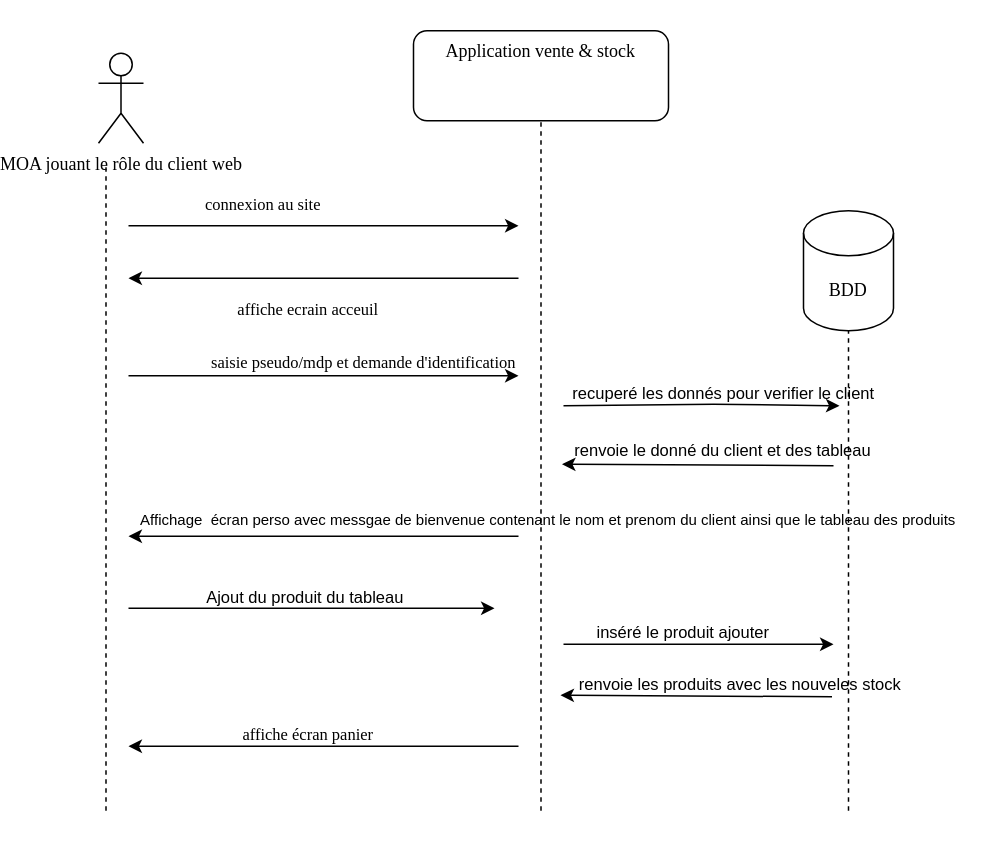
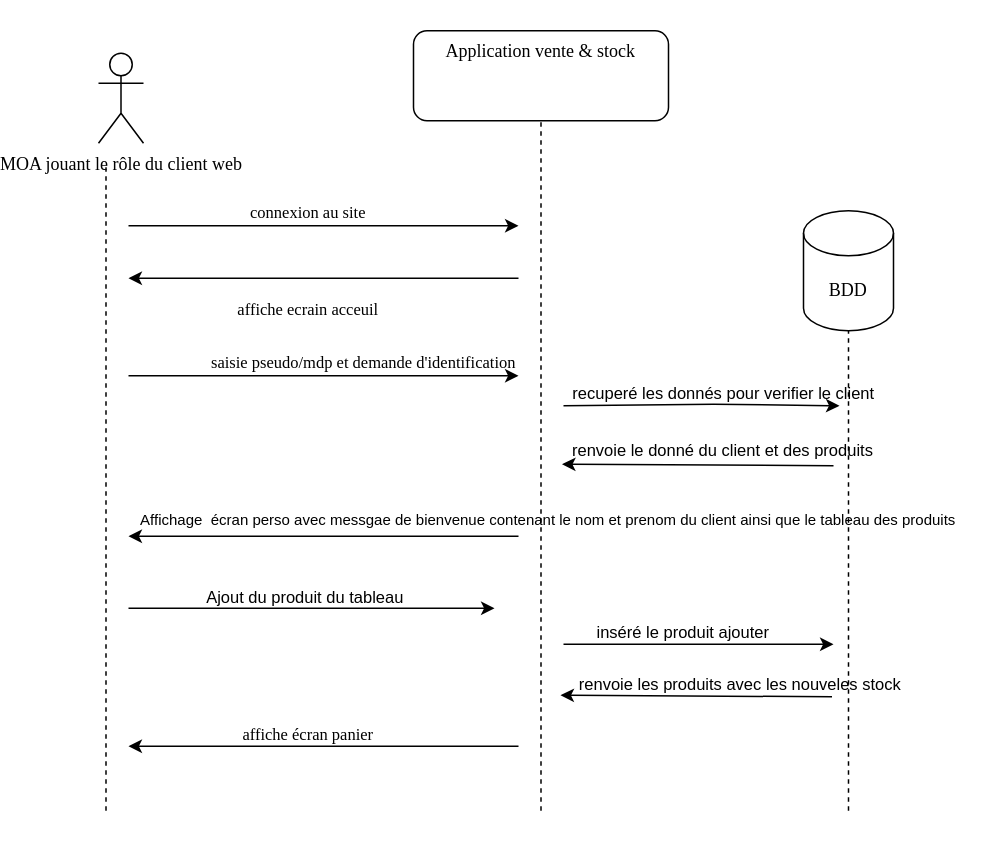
node "connexion au site": moved (263, 208) -> (308, 215)
node "renvoie le donné du client et des tableau": label "renvoie le donné du client et des tableau" -> "renvoie le donné du client et des produits"
